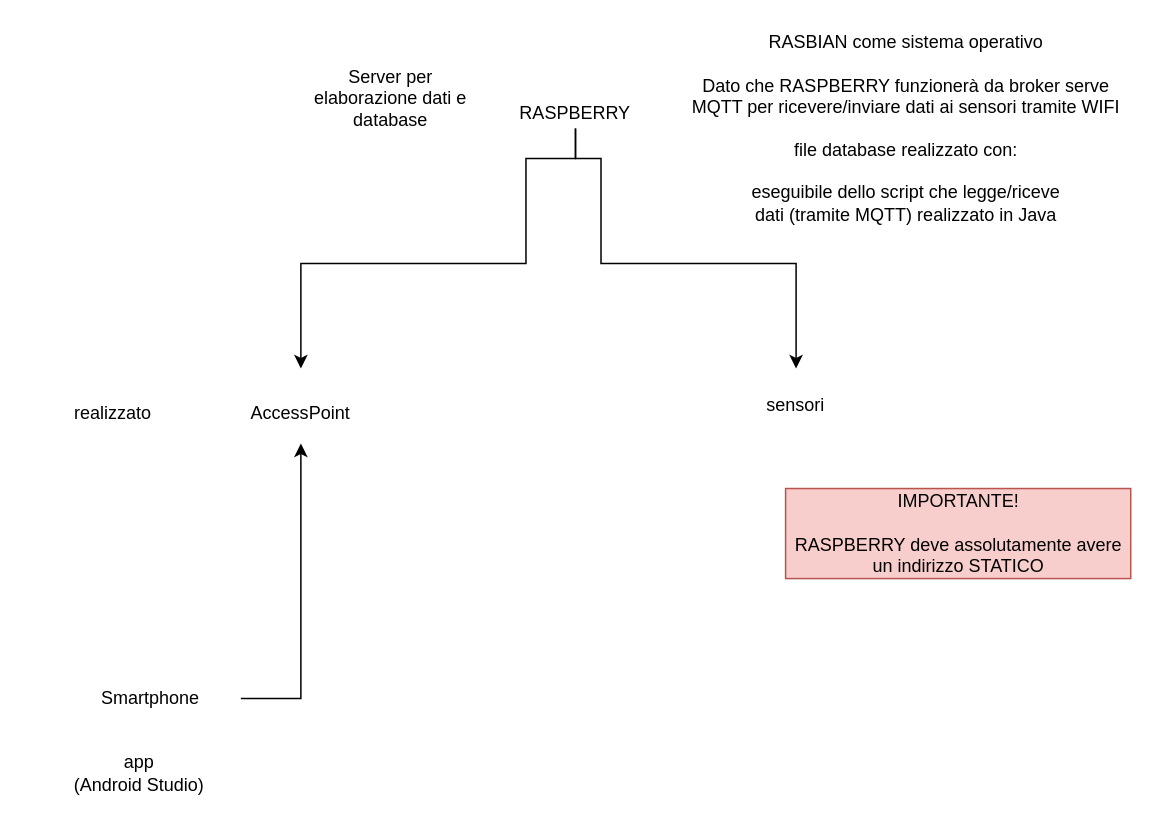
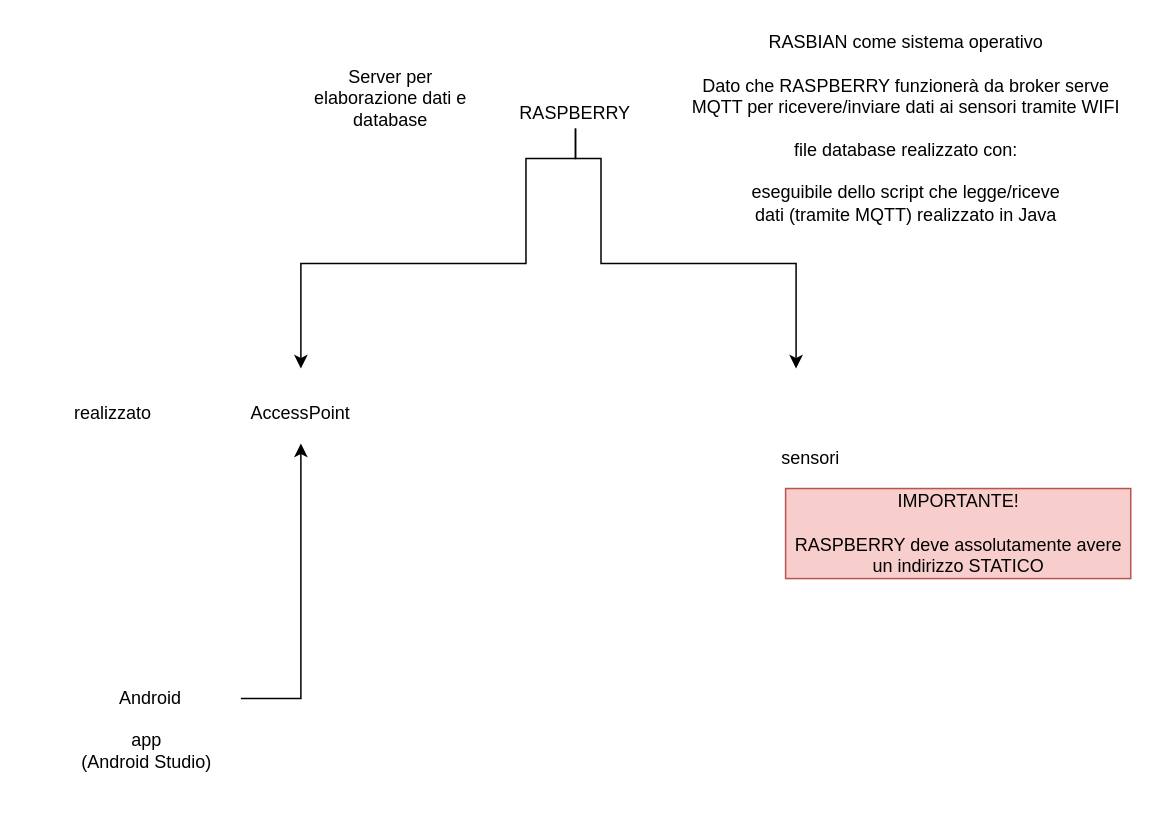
node "sensori": moved (796, 406) -> (811, 458)
node "Smartphone": label "Smartphone" -> "Android"
node "app (Android Studio)": moved (140, 773) -> (147, 751)
